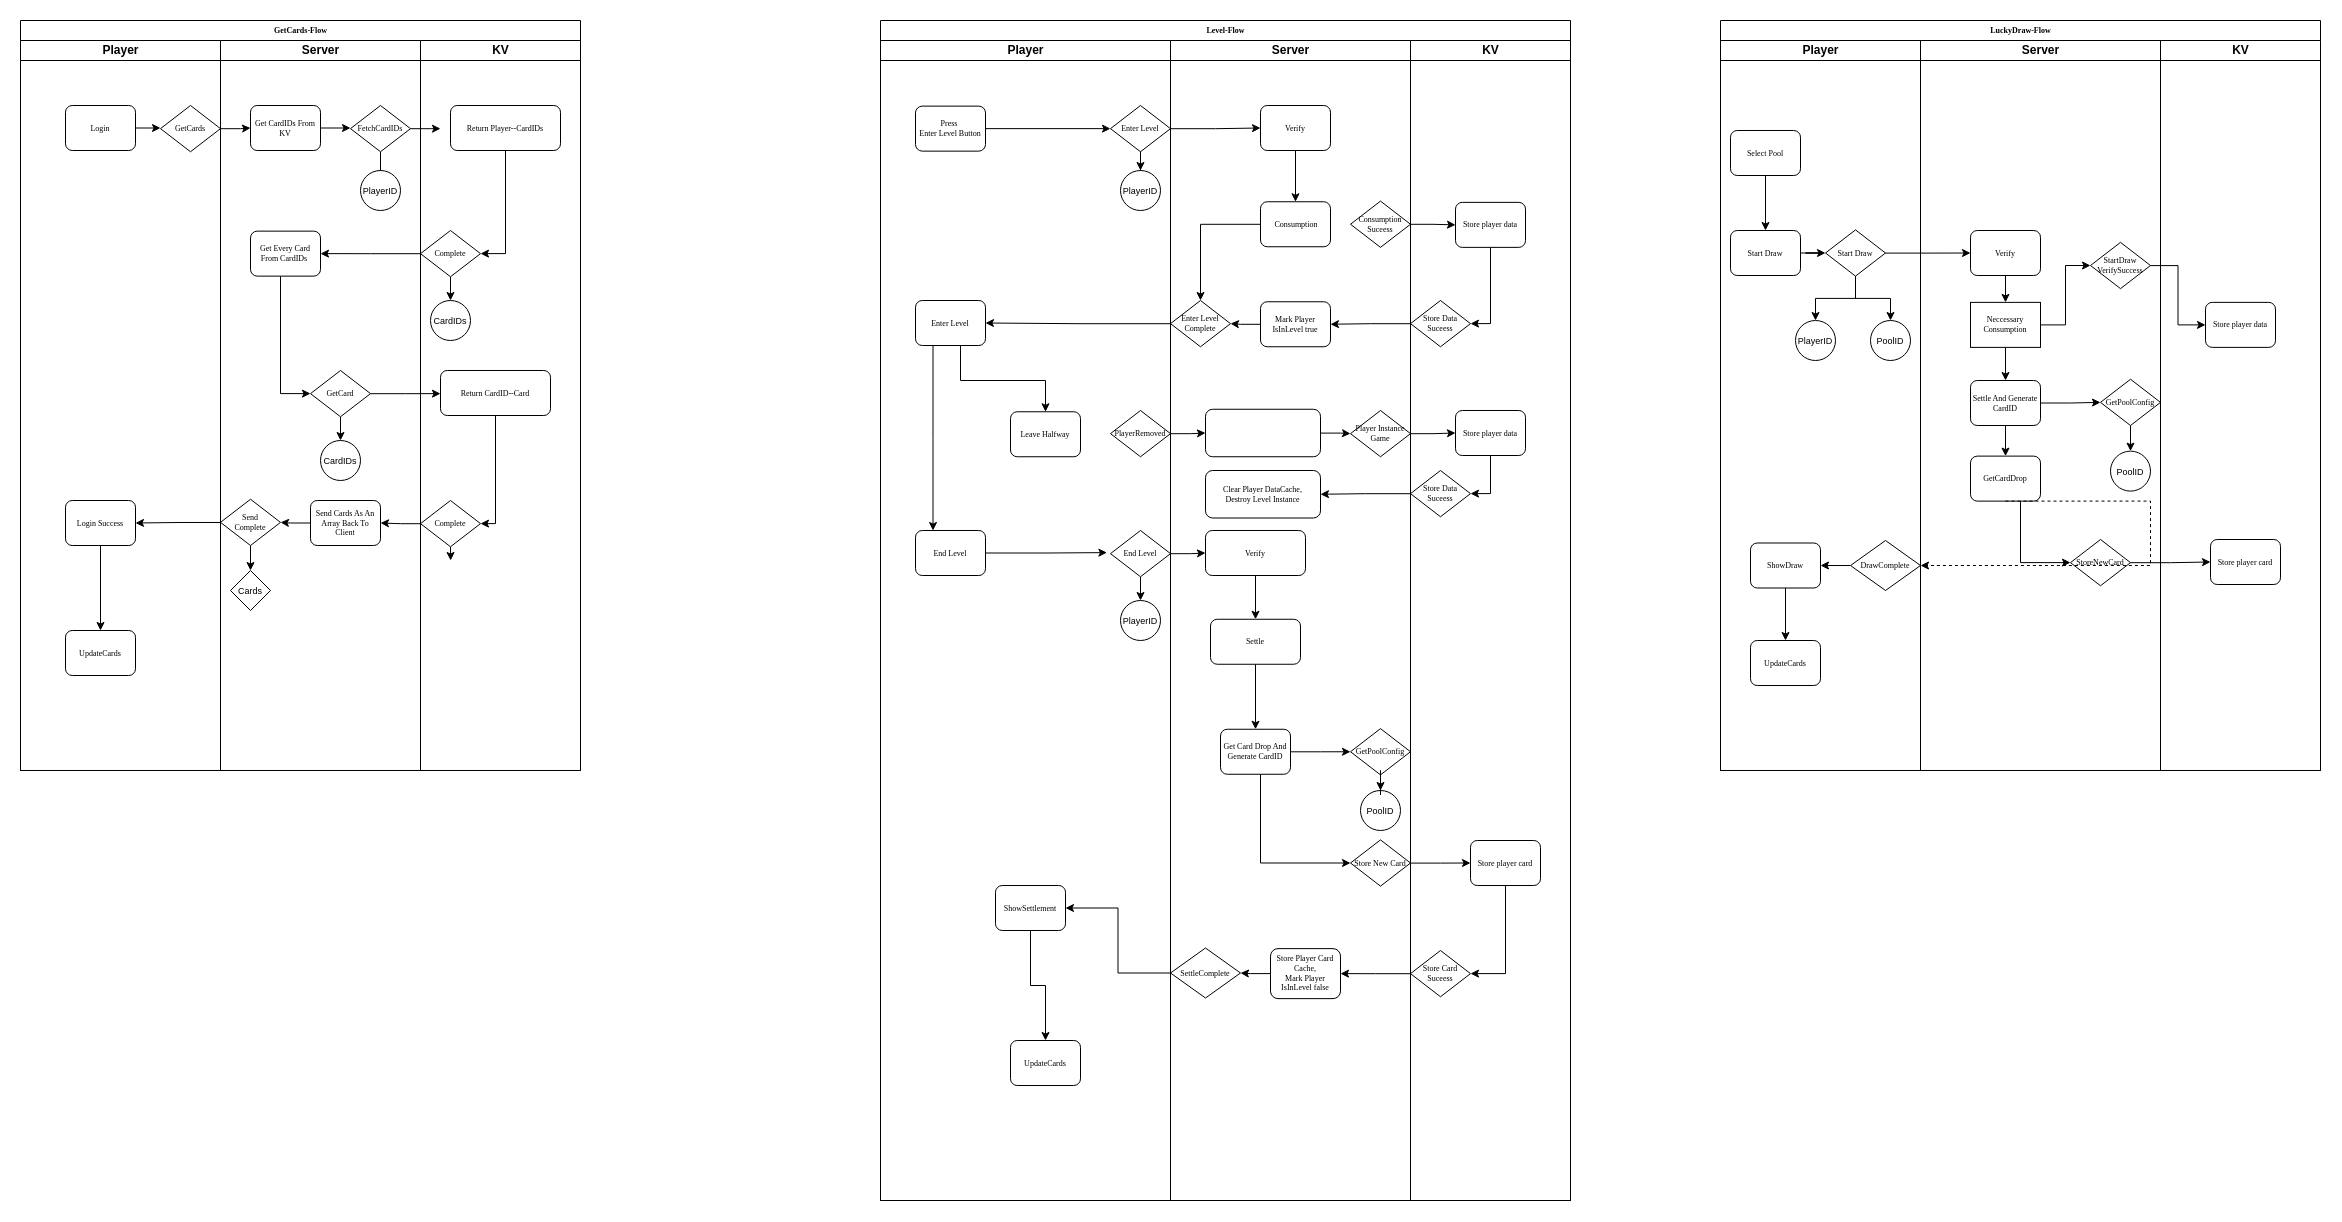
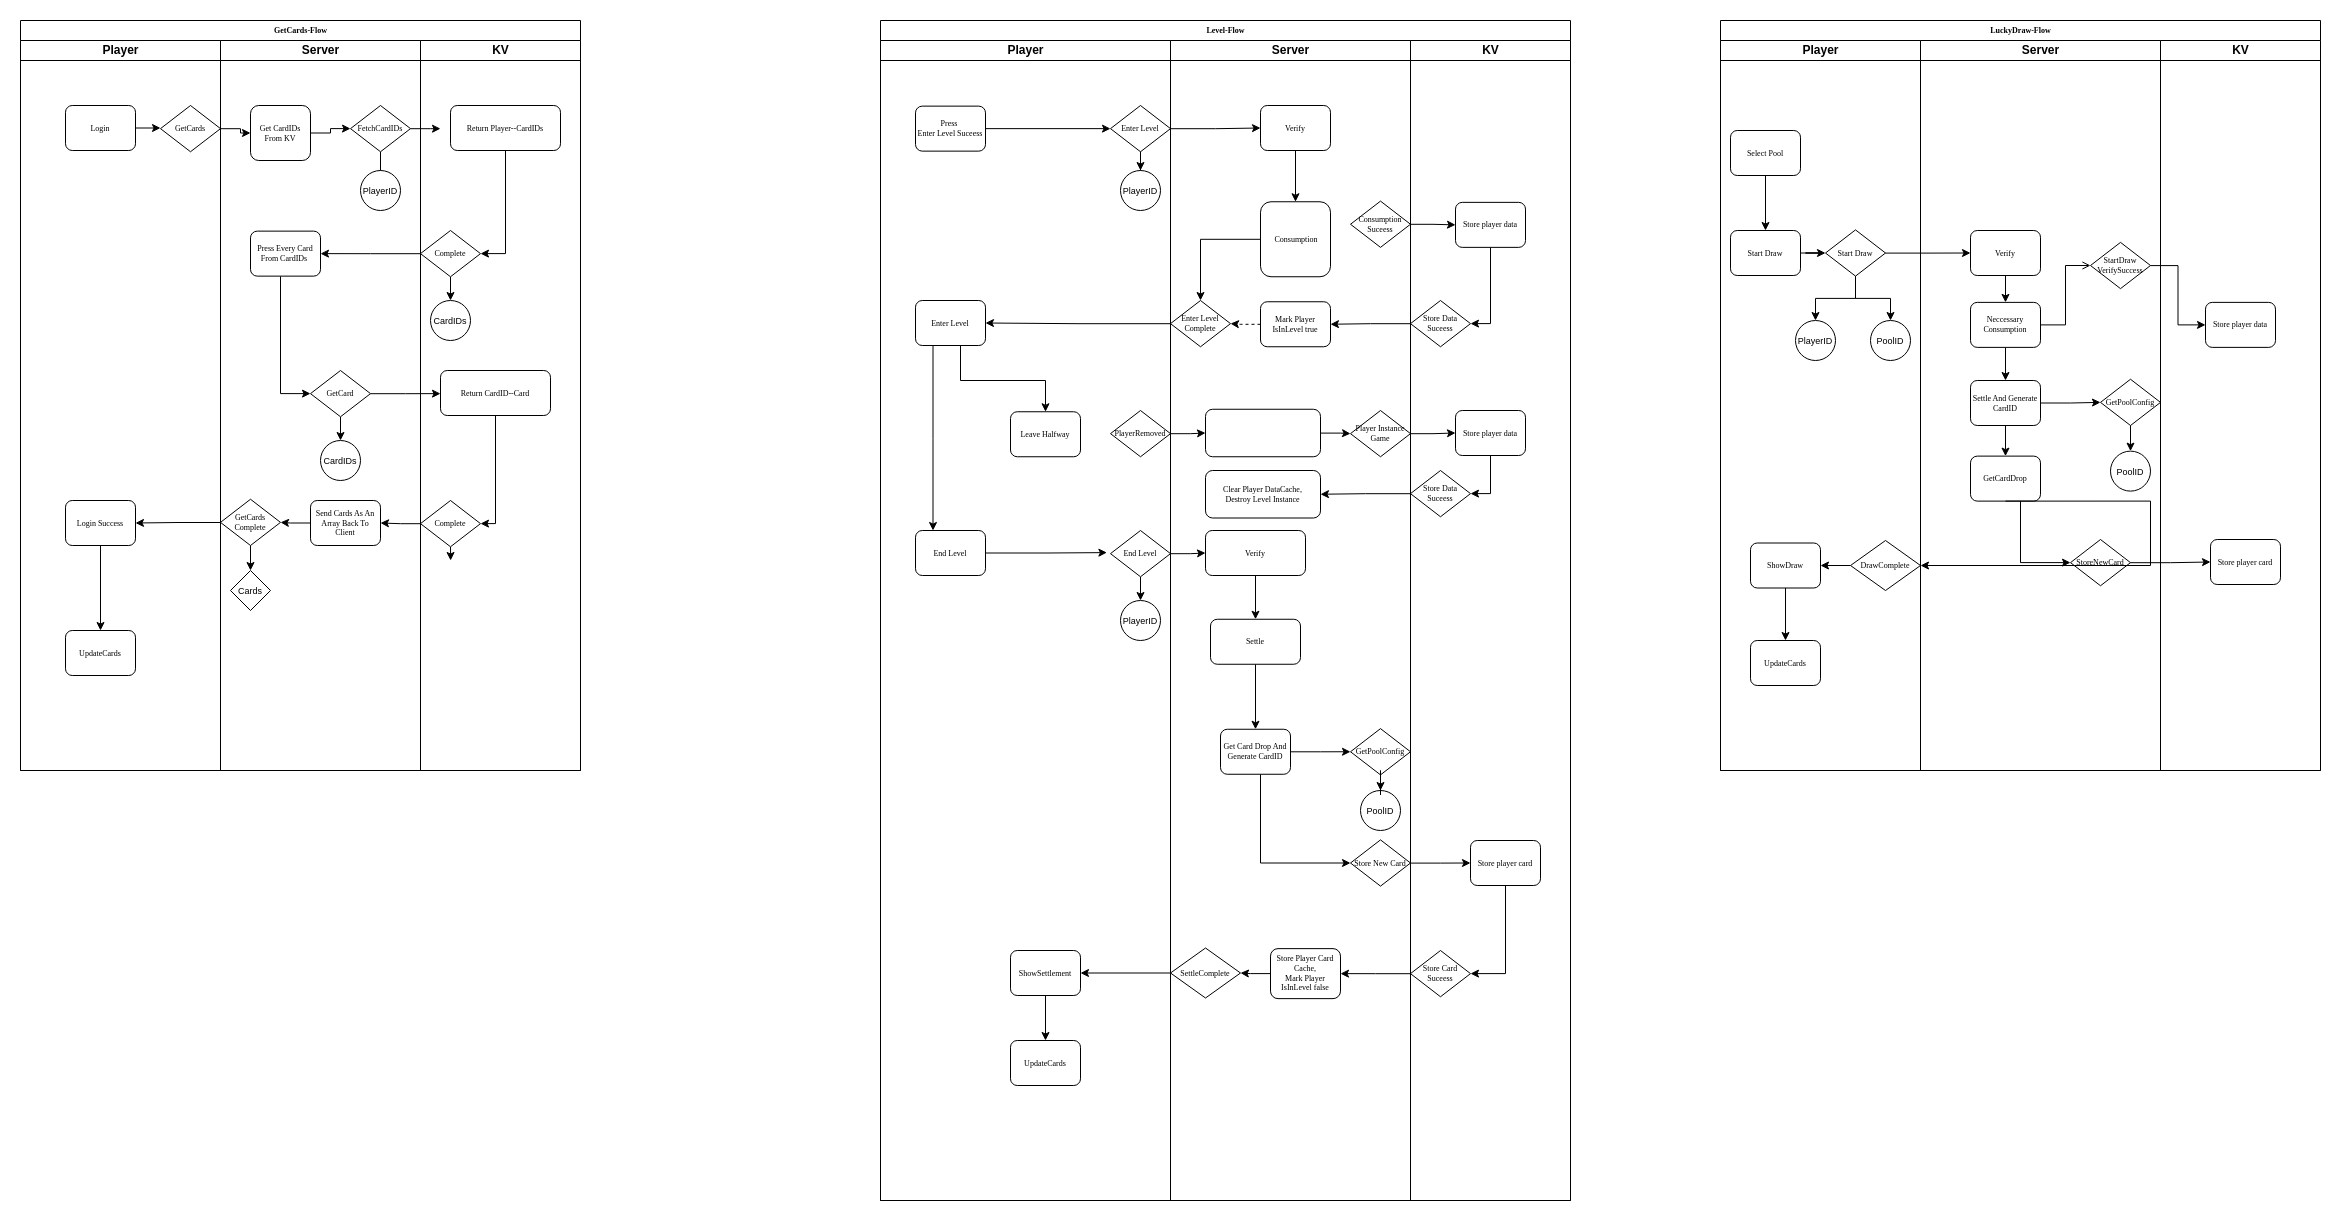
node "Get CardIDs From KV": size 70x45 -> 60x55
node "Press Enter Level Button": label "Press Enter Level Button" -> "Press Enter Level Suceess"
node "Consumption": size 70x45 -> 70x75
node "Get Every Card From CardIDs": label "Get Every Card From CardIDs" -> "Press Every Card From CardIDs"
edge "Neccessary Consumption" -> "StartDraw VerifySuccess": arrowhead classic -> open
edge "Mark Player IsInLevel true" -> "Enter Level Complete": style solid -> dashed
node "Neccessary Consumption": shape rectangle -> rounded rectangle
node "Send Complete": label "Send Complete" -> "GetCards Complete"
edge "GetCardDrop" -> "DrawComplete": style dashed -> solid
node "ShowSettlement": moved (1031, 908) -> (1046, 973)
